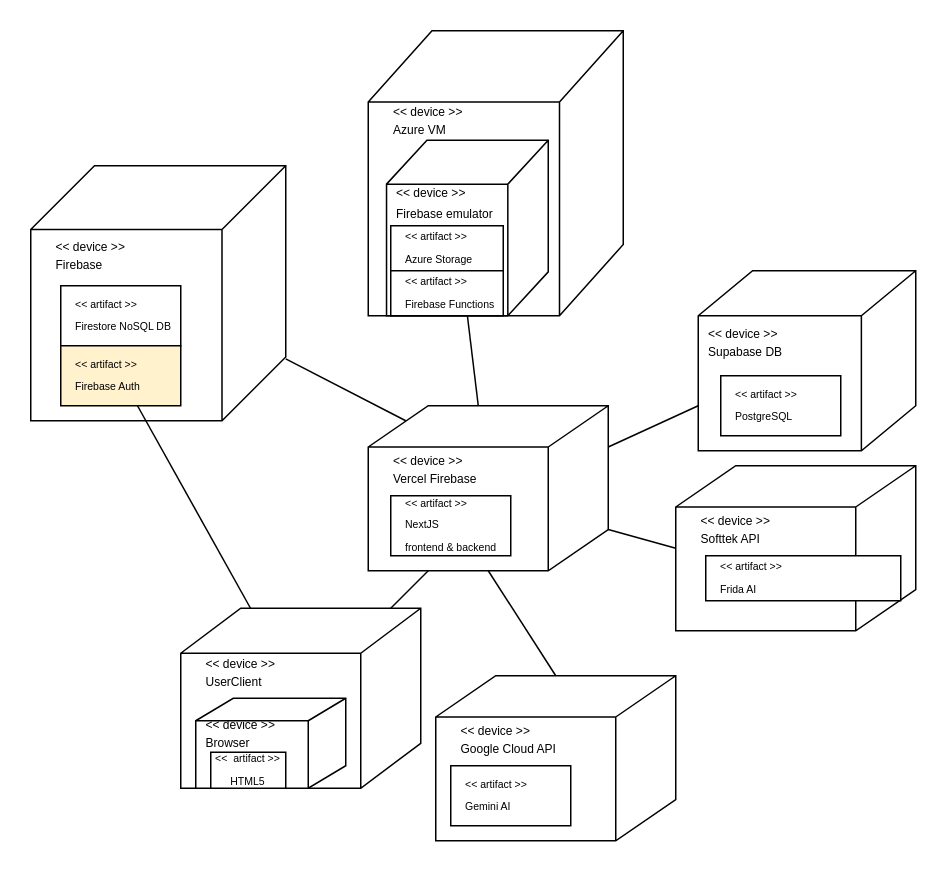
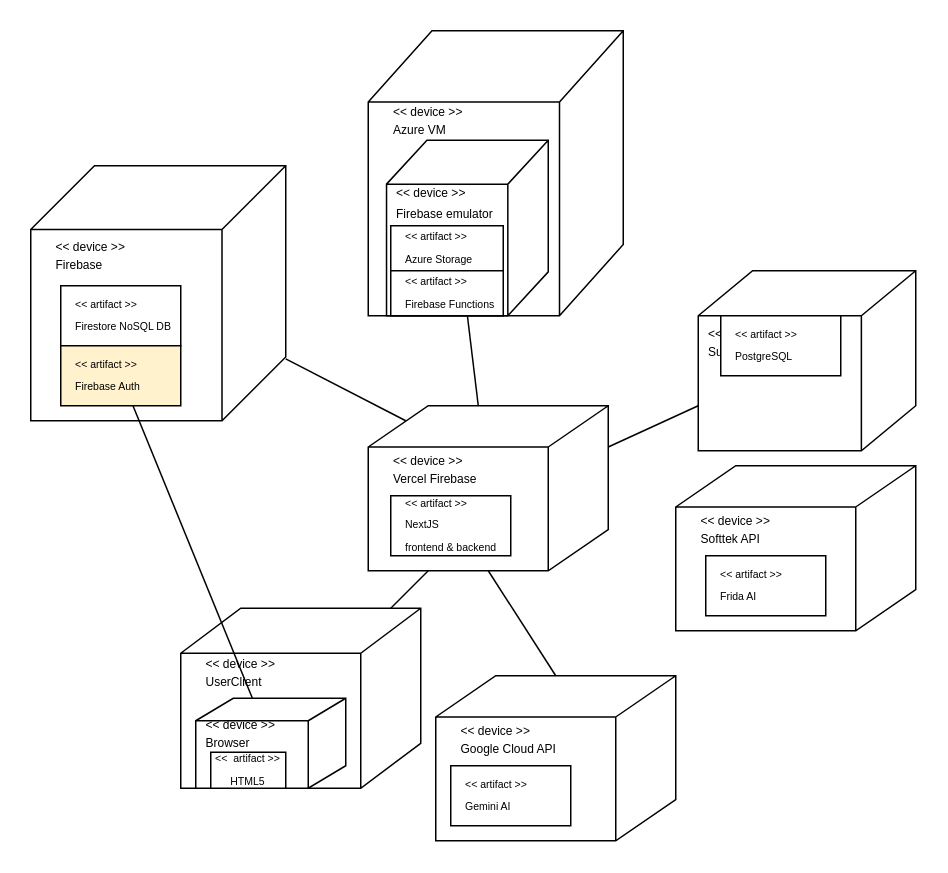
node "<< artifact >> PostgreSQL": moved (781, 406) -> (781, 346)
edge "<< artifact >> Firebase Auth" -- "<< device >> UserClient": now "<< artifact >> Firebase Auth" -- "<< device >> Browser"
edge "<< device >> Vercel Firebase" -- "<< device >> Softtek API": removed
node "<< artifact >> Frida AI": size 195x45 -> 120x60
